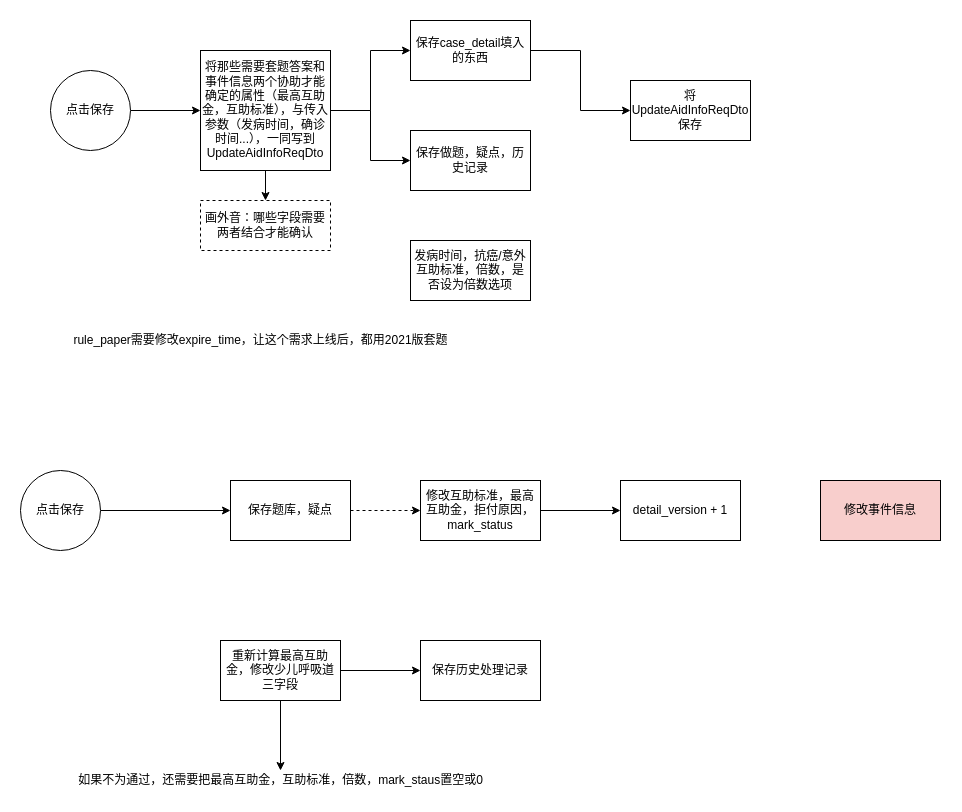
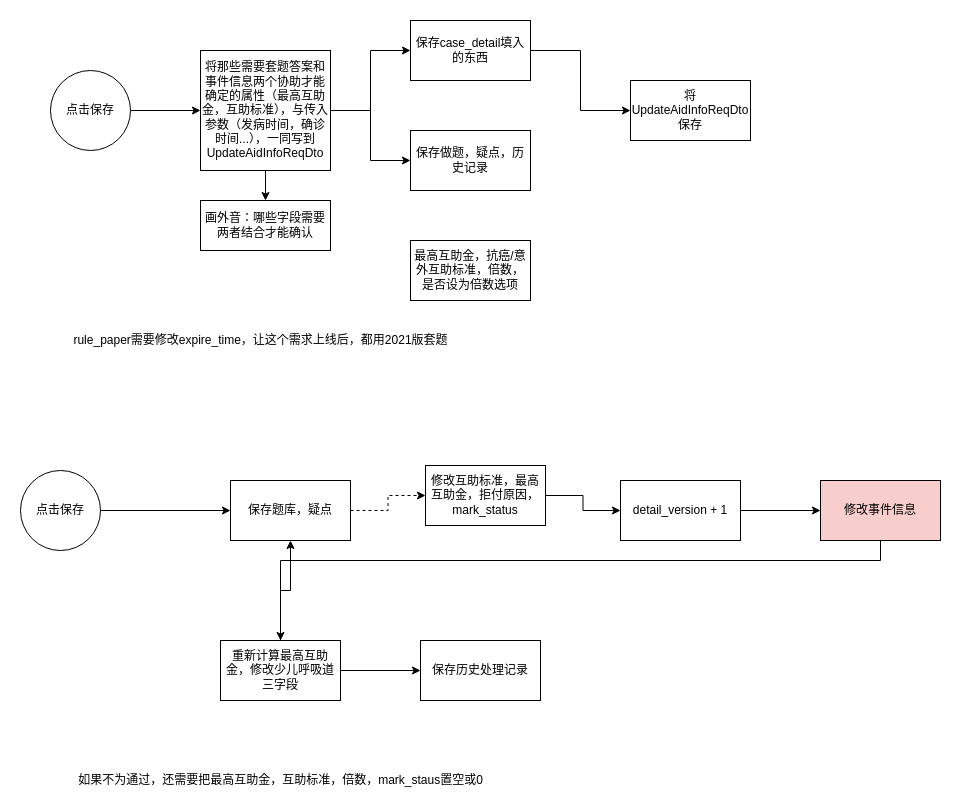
node "画外音：哪些字段需要两者结合才能确认": style dashed -> solid
node "发病时间，抗癌/意外互助标准，倍数，是否设为倍数选项": label "发病时间，抗癌/意外互助标准，倍数，是否设为倍数选项" -> "最高互助金，抗癌/意外互助标准，倍数，是否设为倍数选项"
node "修改互助标准，最高互助金，拒付原因，mark_status": moved (481, 511) -> (486, 496)
edge "detail_version + 1" -> "修改事件信息": added
edge "修改事件信息" -> "重新计算最高互助金，修改少儿呼吸道三字段": added
edge "重新计算最高互助金，修改少儿呼吸道三字段" -> "如果不为通过，还需要把最高互助金，互助标准，倍数，mark_staus置空或0": now "重新计算最高互助金，修改少儿呼吸道三字段" -> "保存题库，疑点"
